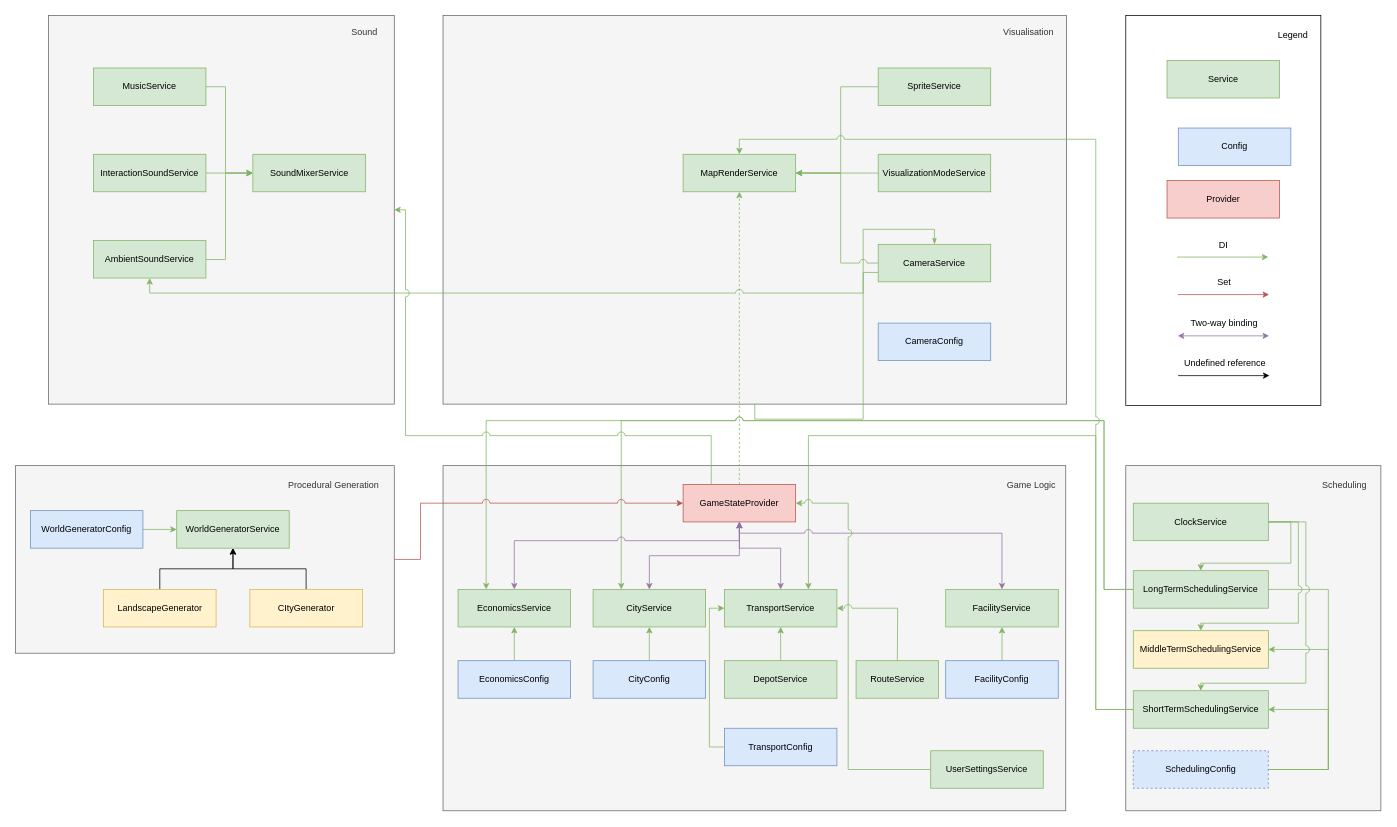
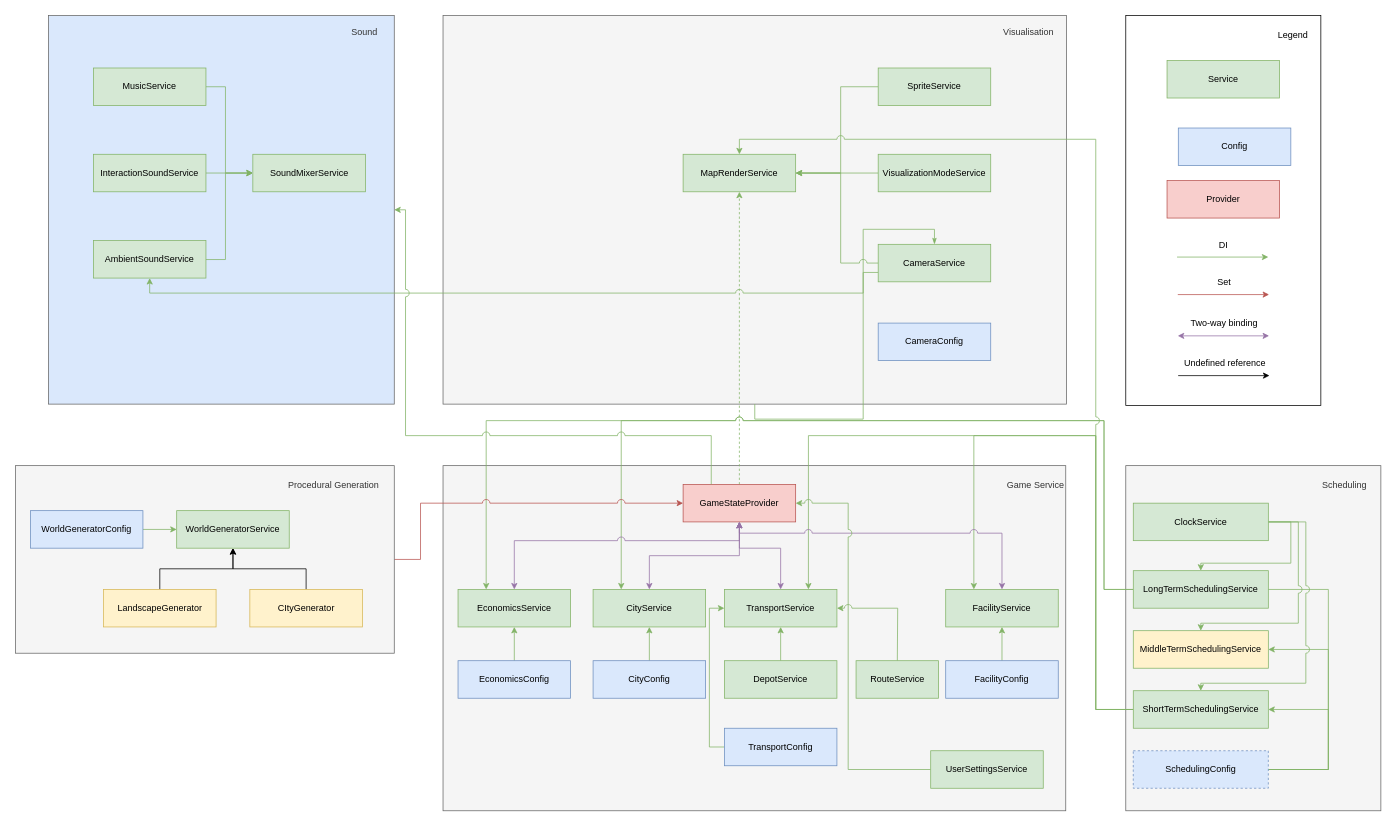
node "Sound": fillcolor #f5f5f5 -> #dae8fc
edge "ShortTermSchedulingService" -> "FacilityService": added
node "Game Logic": label "Game Logic" -> "Game Service"
